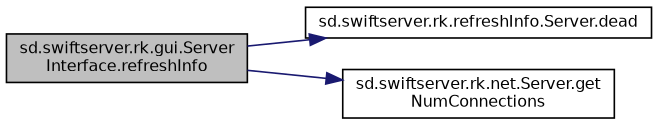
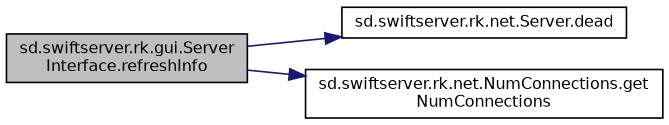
node "sd.swiftserver.rk.refreshInfo.Server.dead": label "sd.swiftserver.rk.refreshInfo.Server.dead" -> "sd.swiftserver.rk.net.Server.dead"
node "sd.swiftserver.rk.net.Server.get NumConnections": label "sd.swiftserver.rk.net.Server.get NumConnections" -> "sd.swiftserver.rk.net.NumConnections.get NumConnections"
